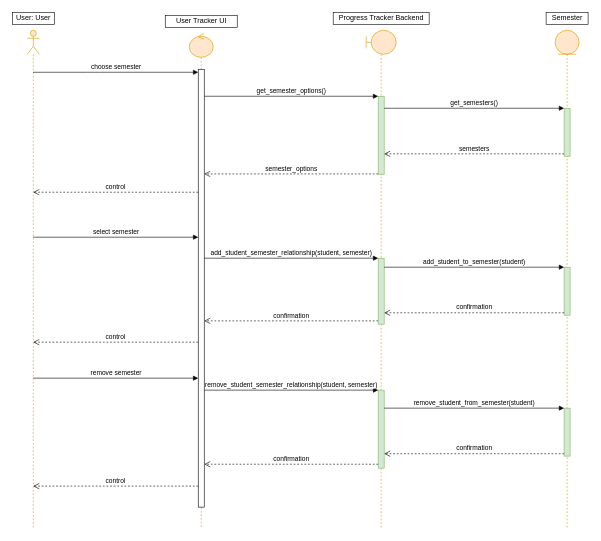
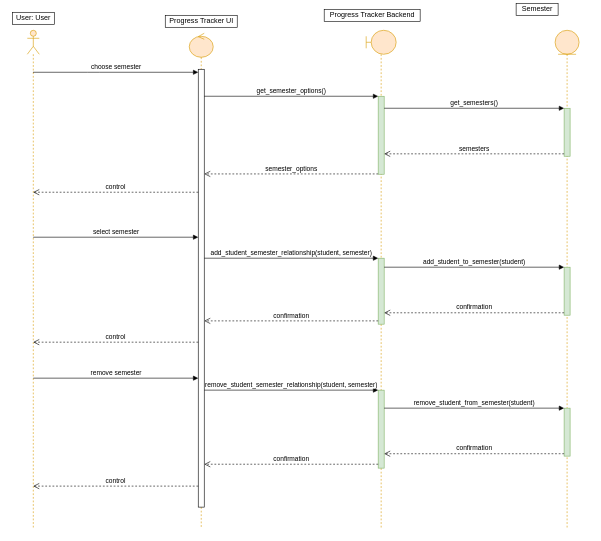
node "Progress Tracker Backend": moved (381, 18) -> (372, 15)
node "Semester": moved (567, 18) -> (537, 9)
node "User Tracker UI": label "User Tracker UI" -> "Progress Tracker UI"
